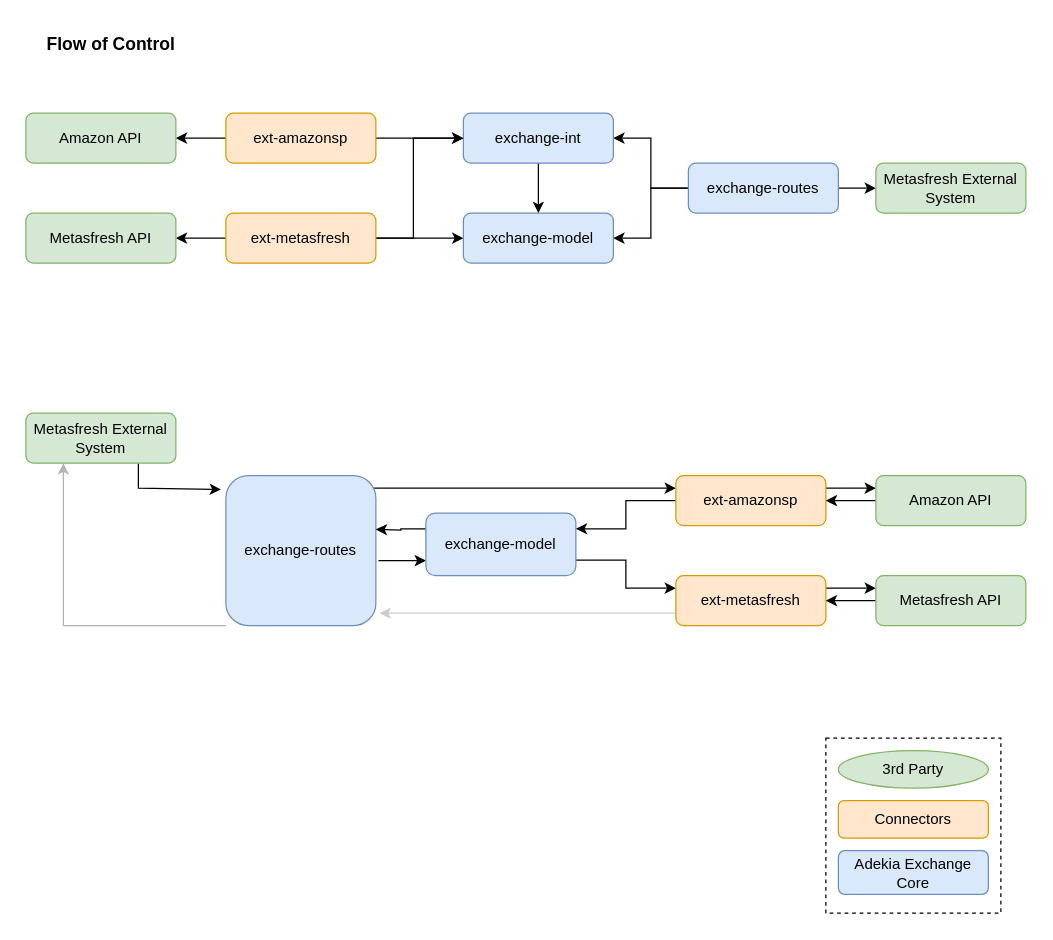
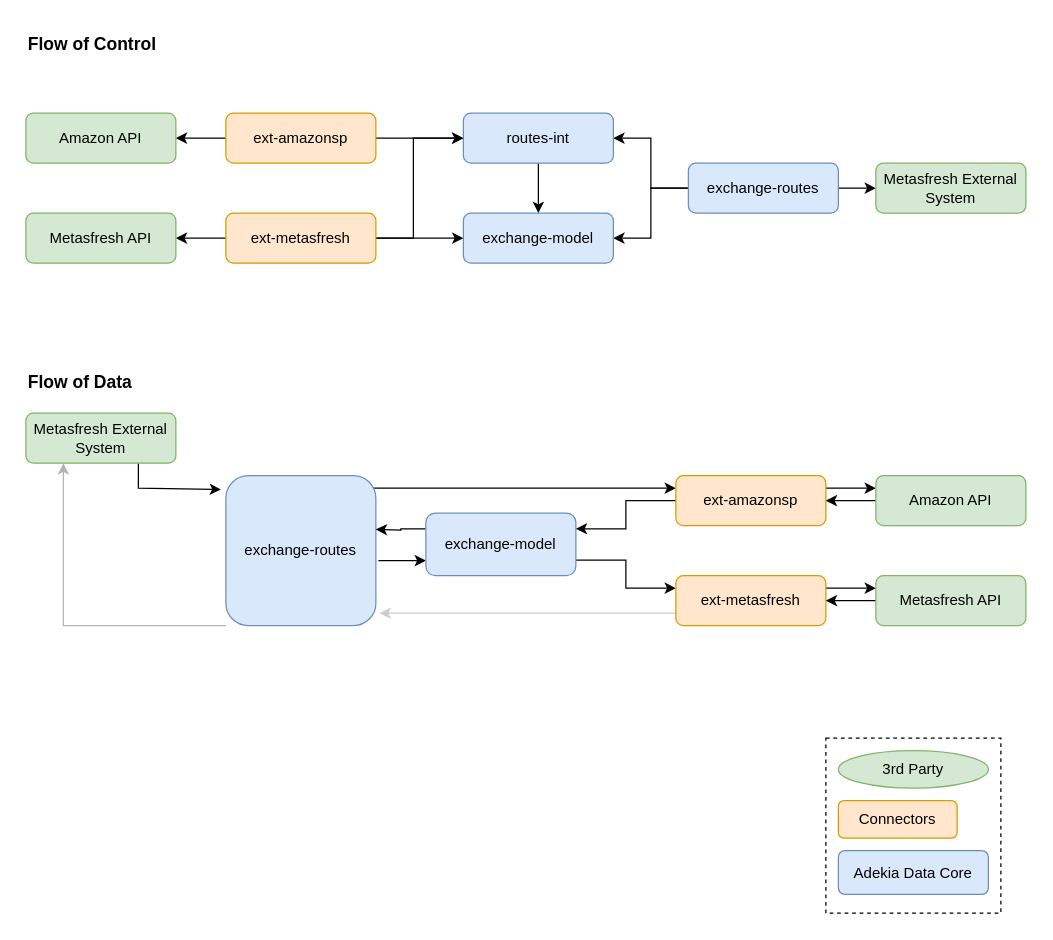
node "Flow of Control": moved (113, 44) -> (94, 44)
node "exchange-int": label "exchange-int" -> "routes-int"
node "Flow of Data": added
node "Connectors": size 150x38 -> 119x38
node "Adekia Exchange Core": label "Adekia Exchange Core" -> "Adekia Data Core"
